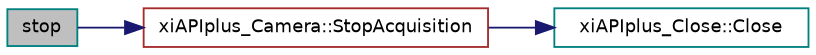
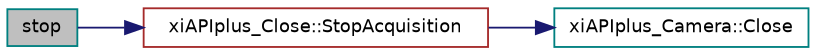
node "xiAPIplus_Camera::StopAcquisition": label "xiAPIplus_Camera::StopAcquisition" -> "xiAPIplus_Close::StopAcquisition"
node "xiAPIplus_Close::Close": label "xiAPIplus_Close::Close" -> "xiAPIplus_Camera::Close"
